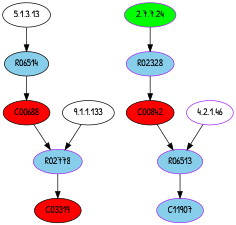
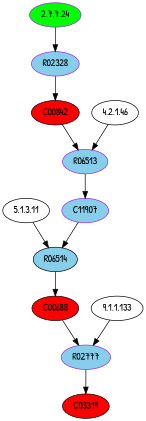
node "5.1.3.13": label "5.1.3.13" -> "5.1.3.11"
node "4.2.1.46": color purple -> black
node "R02778": label "R02778" -> "R02777"
edge "C11907" -> "R06514": added
